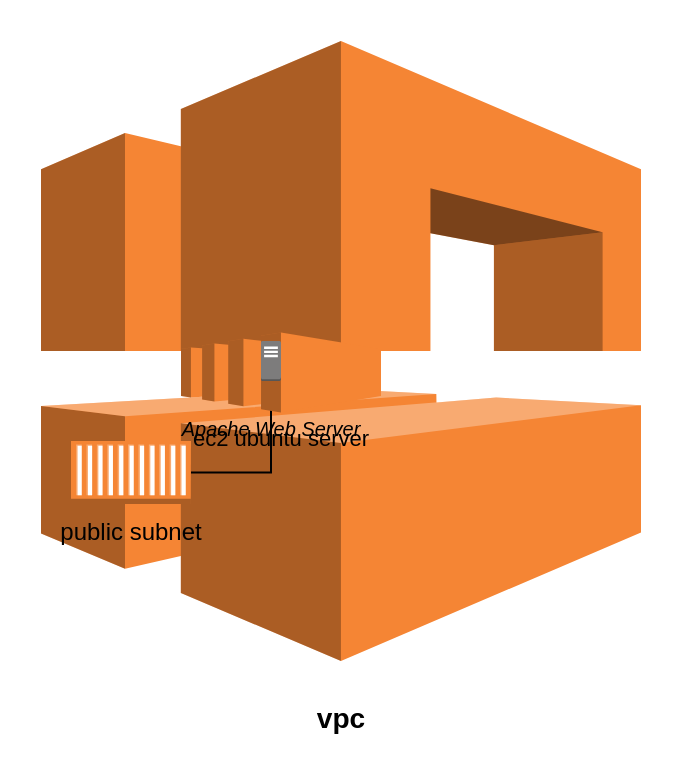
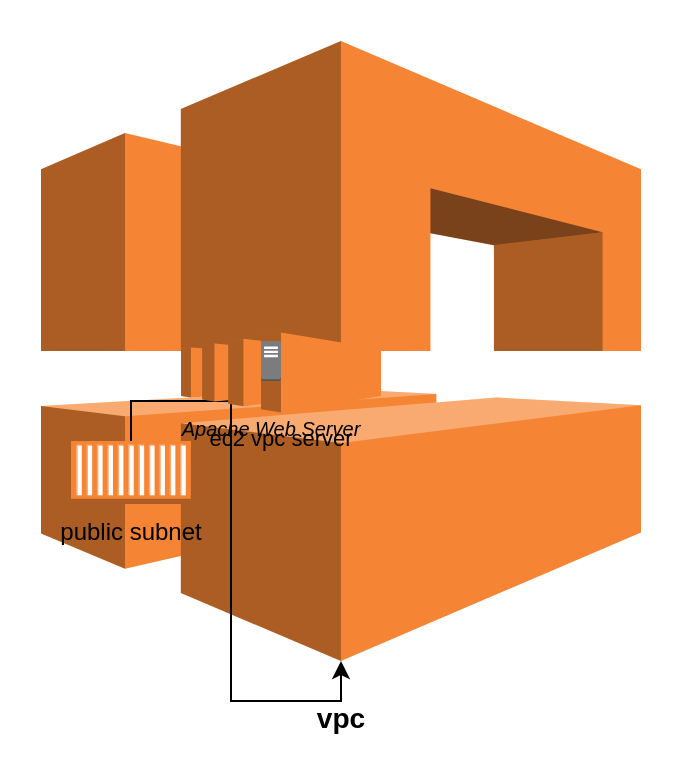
node "ec2 ubuntu server": label "ec2 ubuntu server" -> "ec2 vpc server"
edge "public subnet" -> "Apache Web Server": now "public subnet" -> "vpc"
